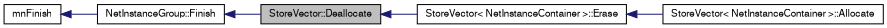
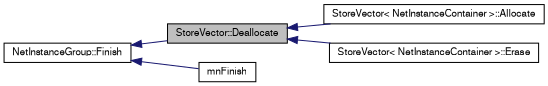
edge "NetInstanceGroup::Finish" -> "mnFinish": reversed
edge "StoreVector< NetInstanceContainer >::Allocate" -> "StoreVector< NetInstanceContainer >::Erase": now "StoreVector< NetInstanceContainer >::Allocate" -> "StoreVector::Deallocate"
